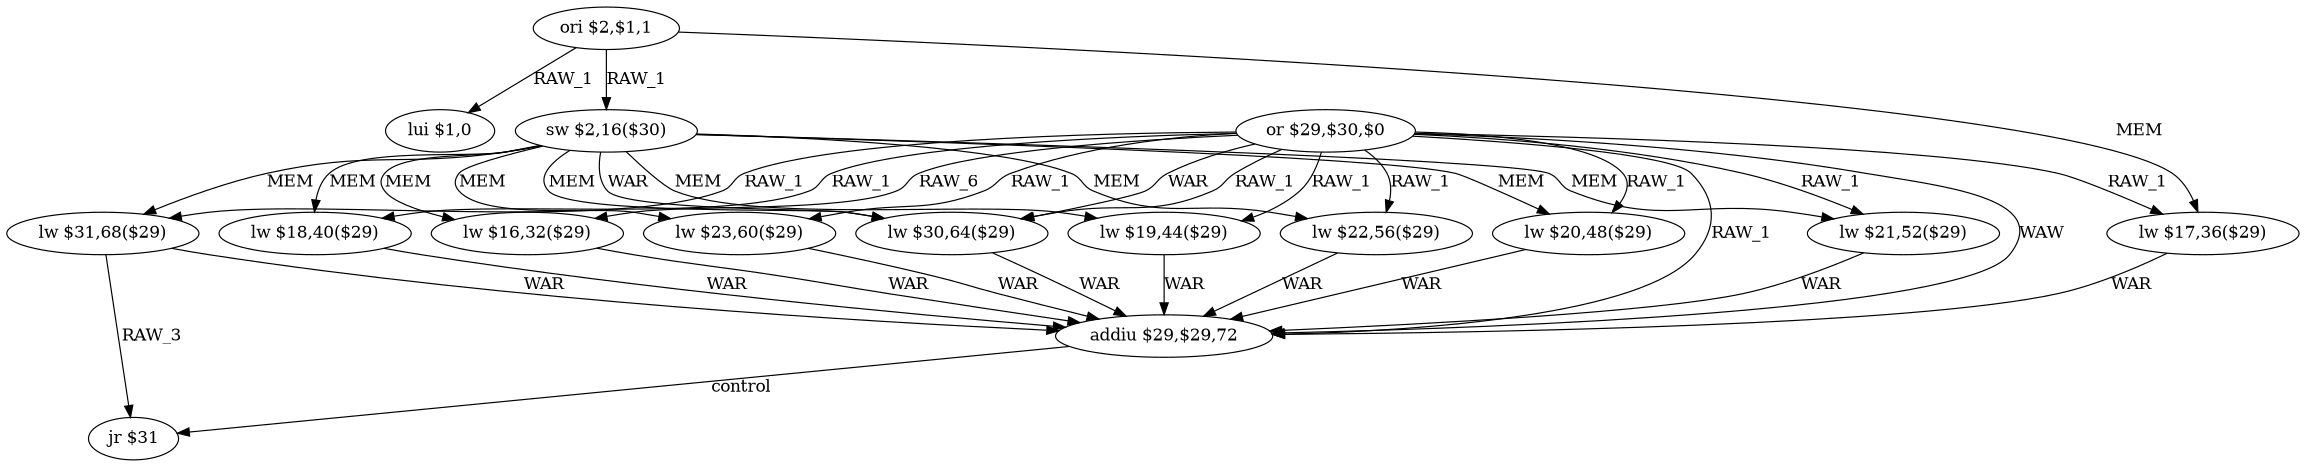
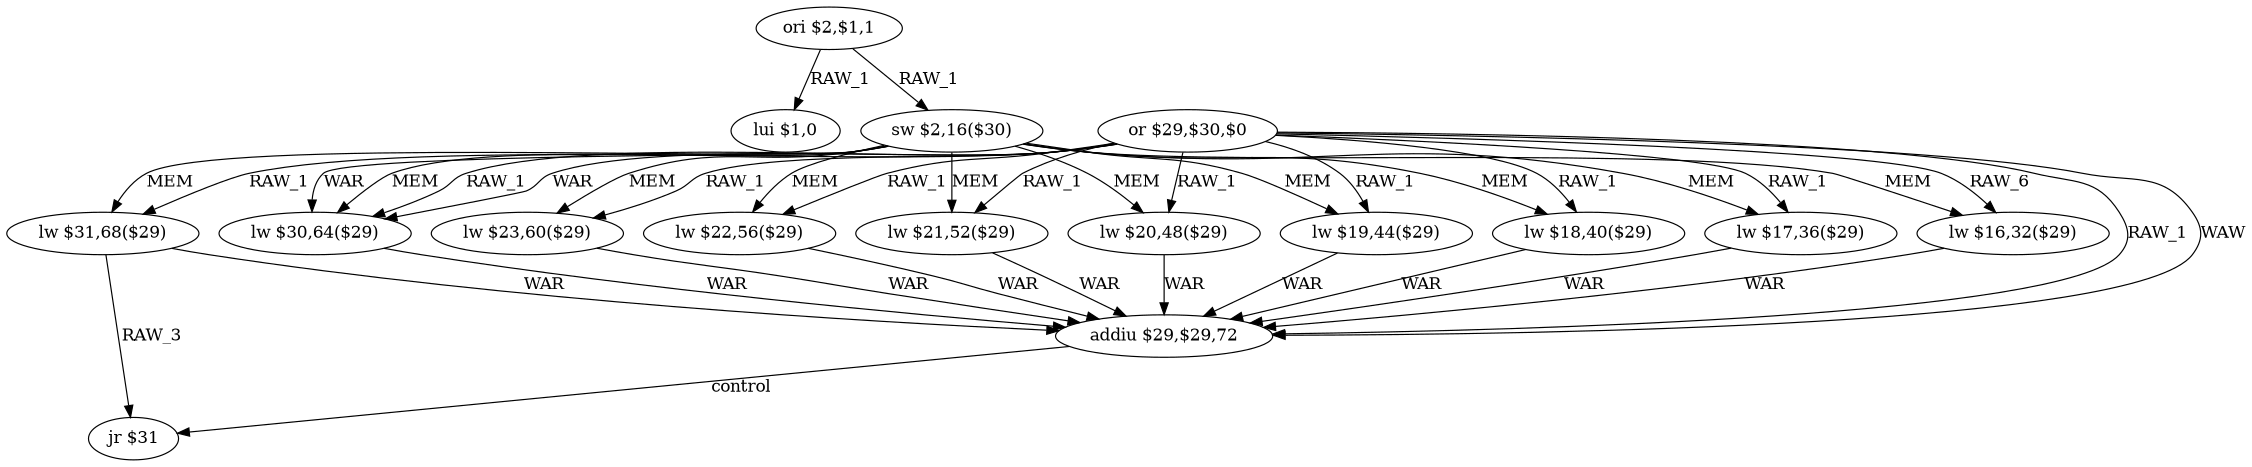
edge "ori $2,$1,1" -> "lw $17,36($29)": now "sw $2,16($30)" -> "lw $17,36($29)"
